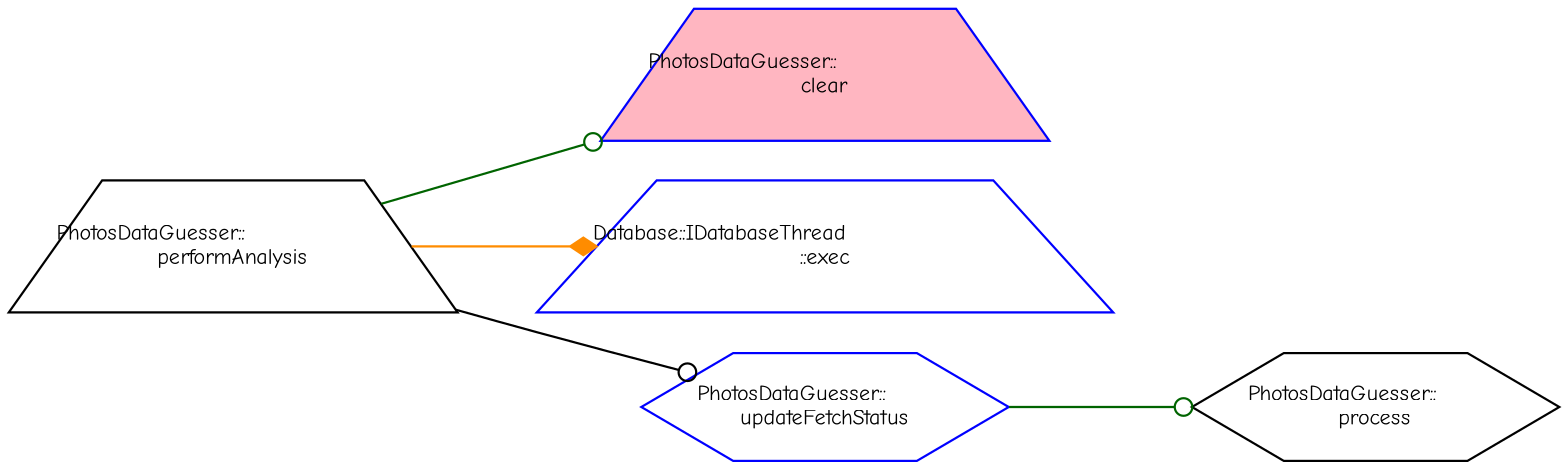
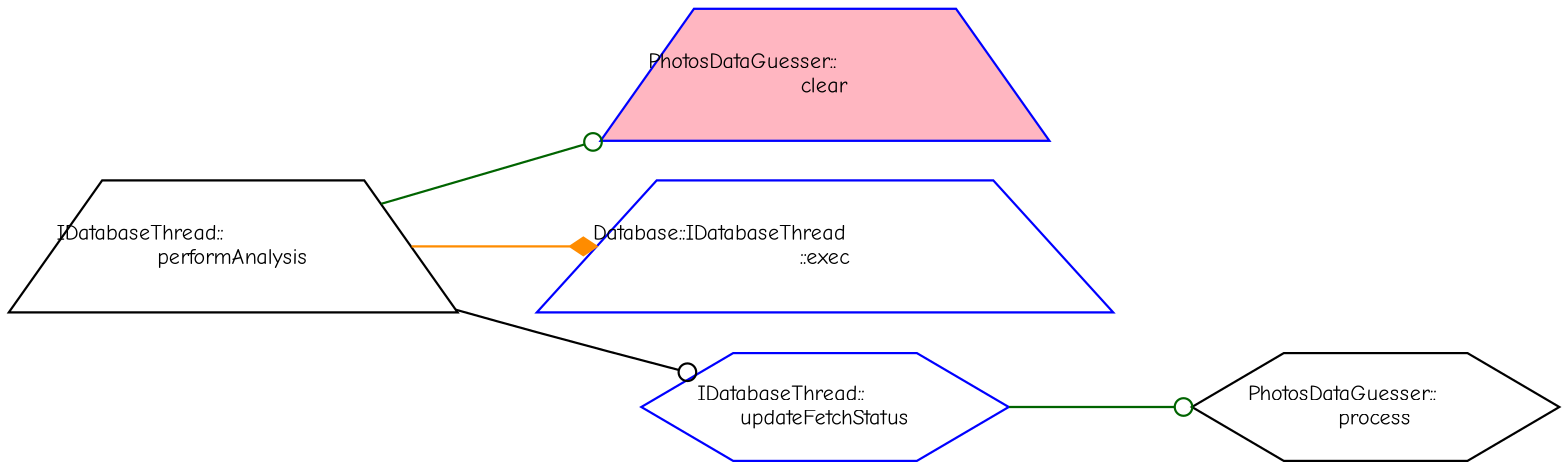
node "PhotosDataGuesser:: performAnalysis": label "PhotosDataGuesser:: performAnalysis" -> "IDatabaseThread:: performAnalysis"
node "PhotosDataGuesser:: updateFetchStatus": label "PhotosDataGuesser:: updateFetchStatus" -> "IDatabaseThread:: updateFetchStatus"
